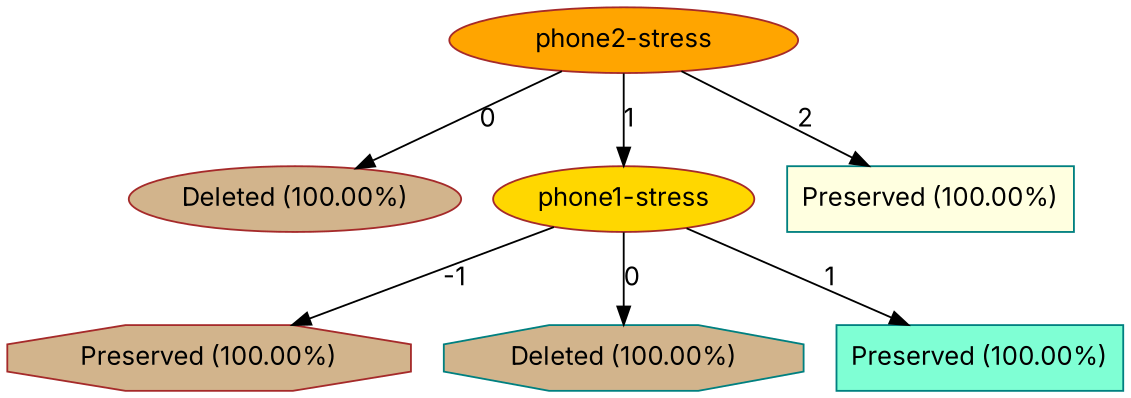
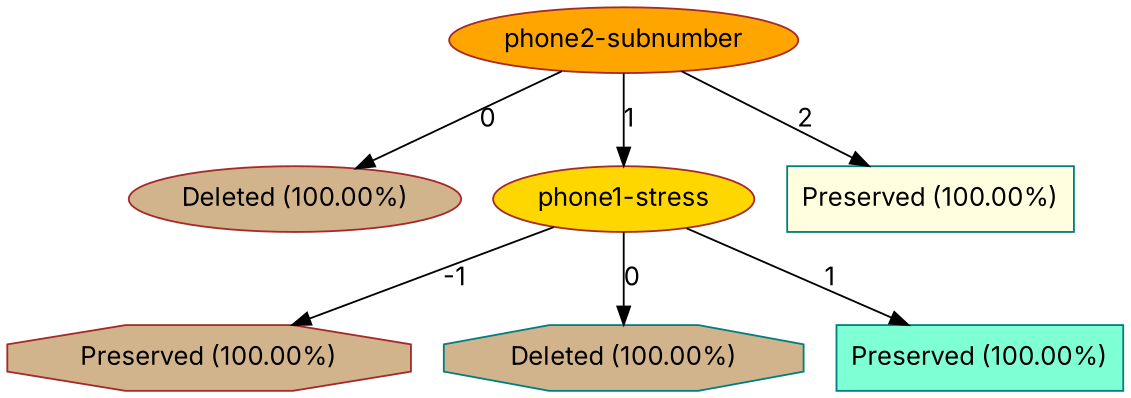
node "phone2-stress": label "phone2-stress" -> "phone2-subnumber"
